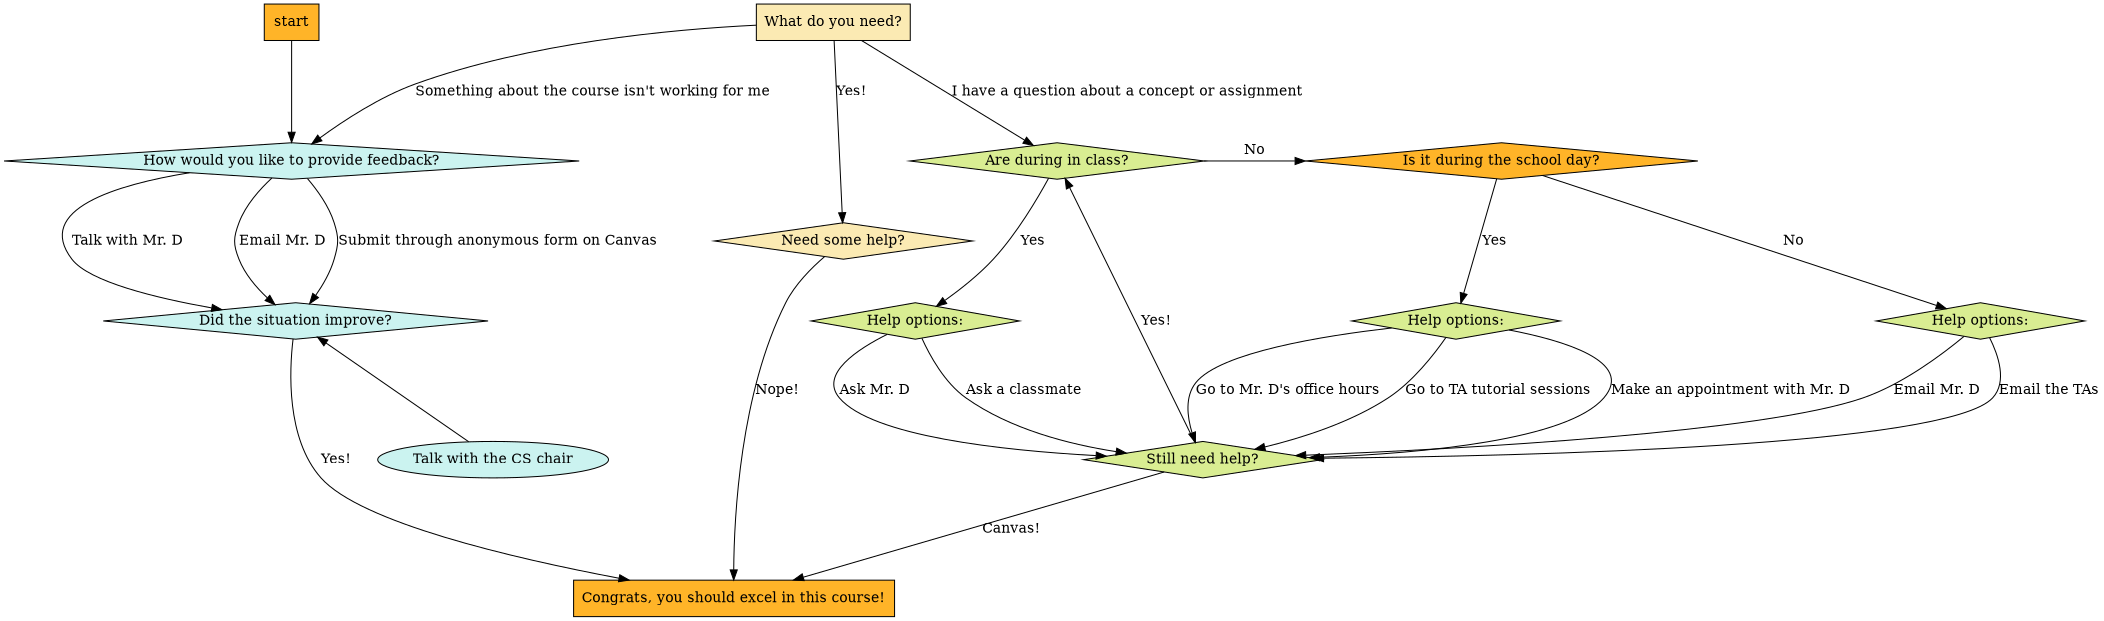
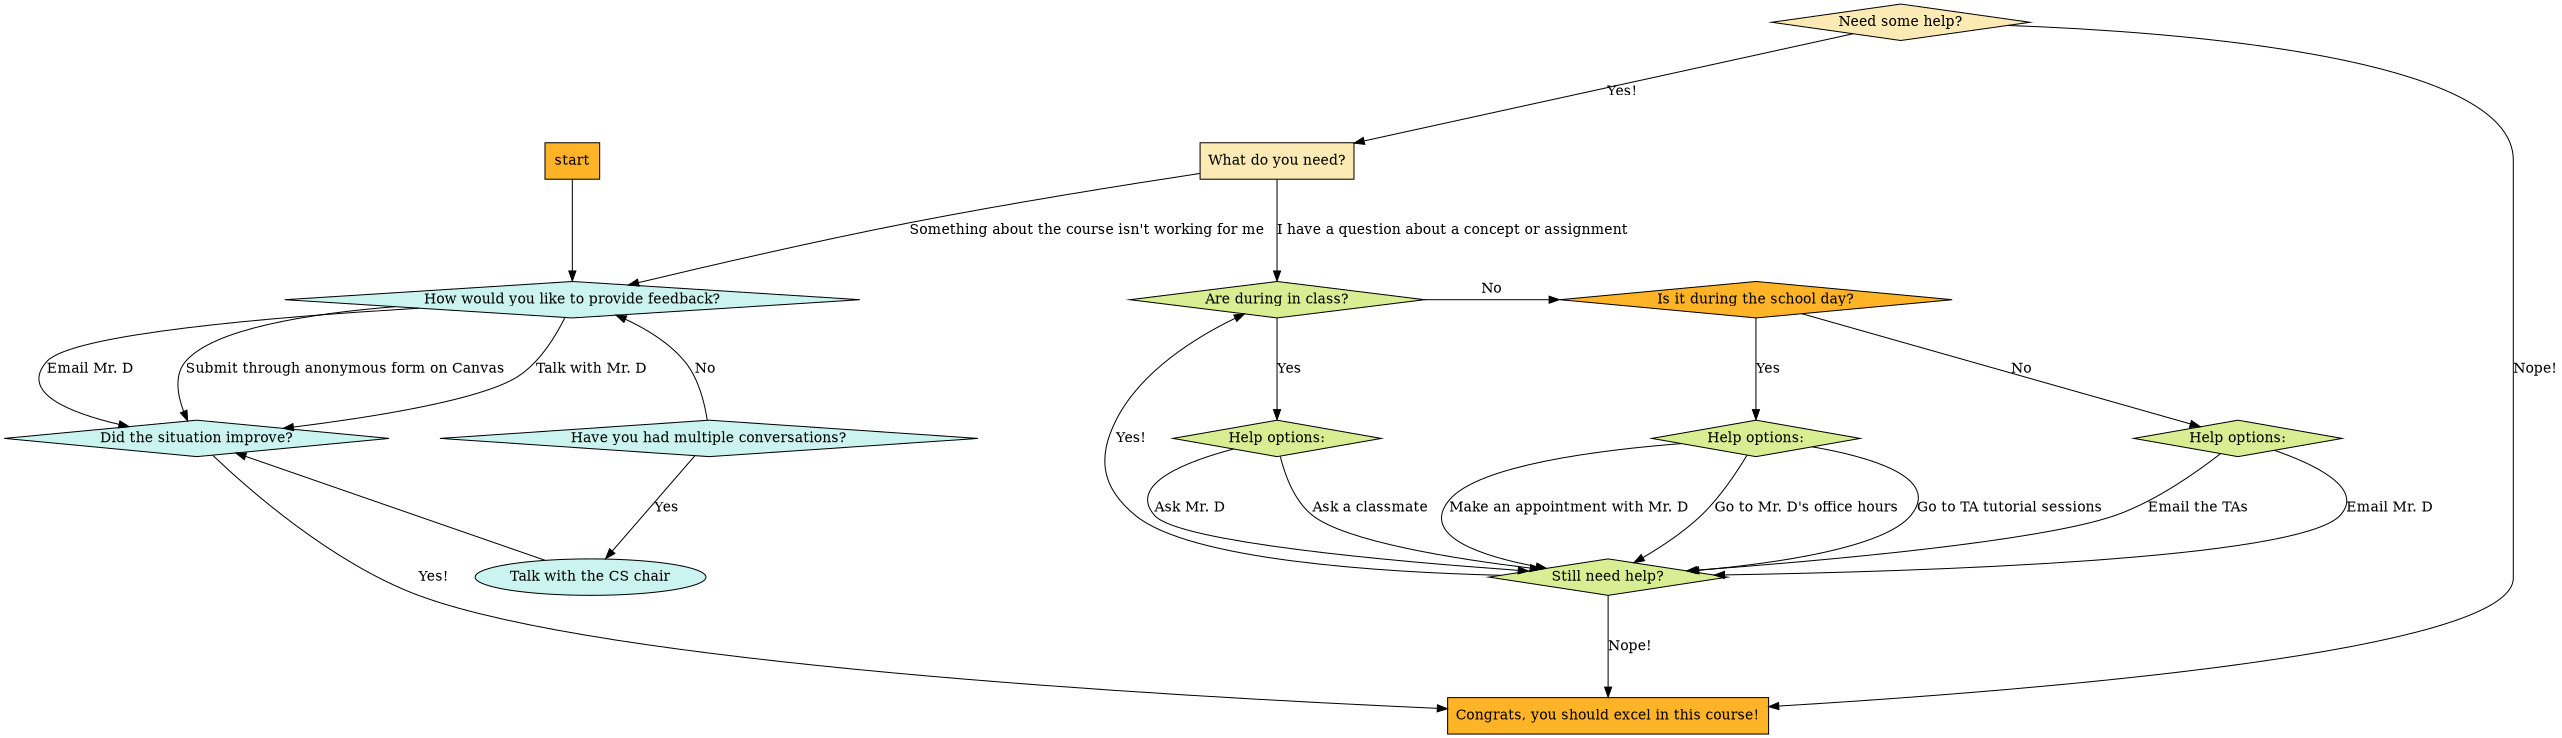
edge "What do you need?" -> "Need some help?": reversed
node "Have you had multiple conversations?": added
edge "Still need help?" -> "Congrats, you should excel in this course!": label "Canvas!" -> "Nope!"
